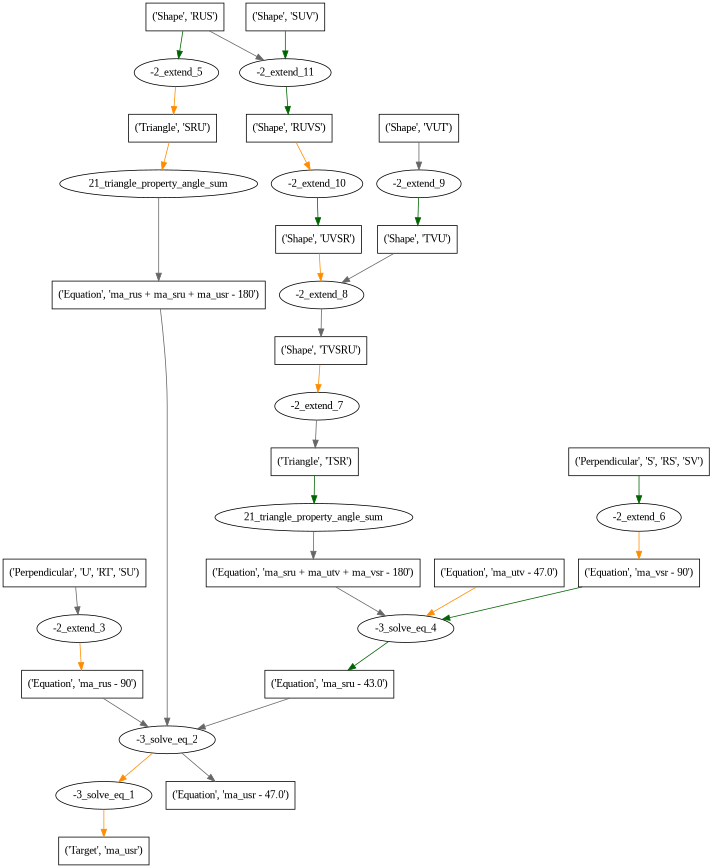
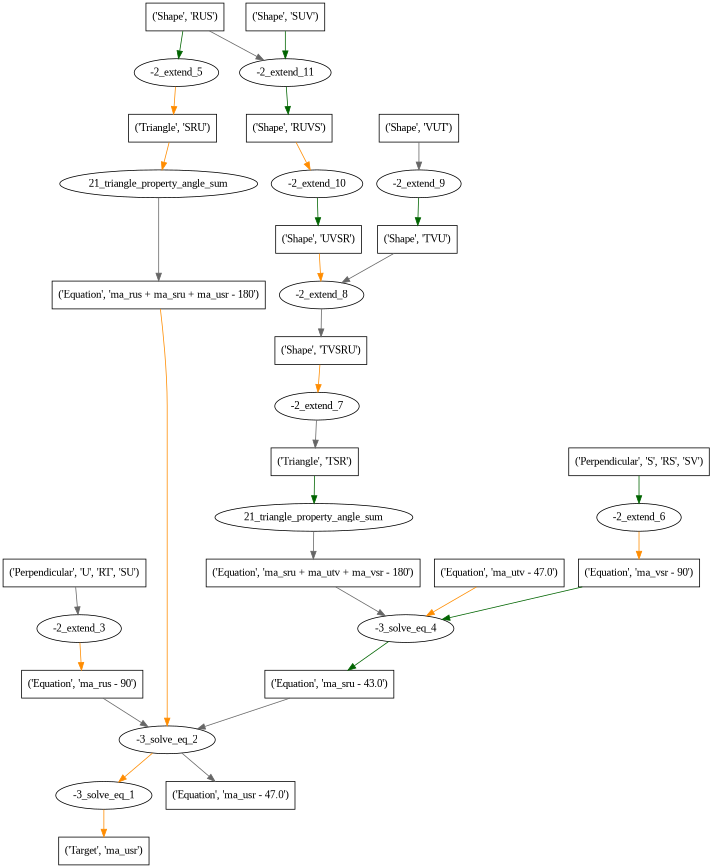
edge "('Equation', 'ma_rus + ma_sru + ma_usr - 180')" -> "-3_solve_eq_2": color gray40 -> darkorange
